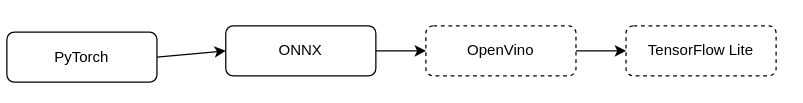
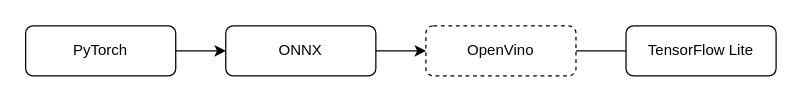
edge "OpenVino" -> "TensorFlow Lite": arrowhead classic -> none
node "TensorFlow Lite": style dashed -> solid
node "PyTorch": moved (82, 57) -> (101, 51)
